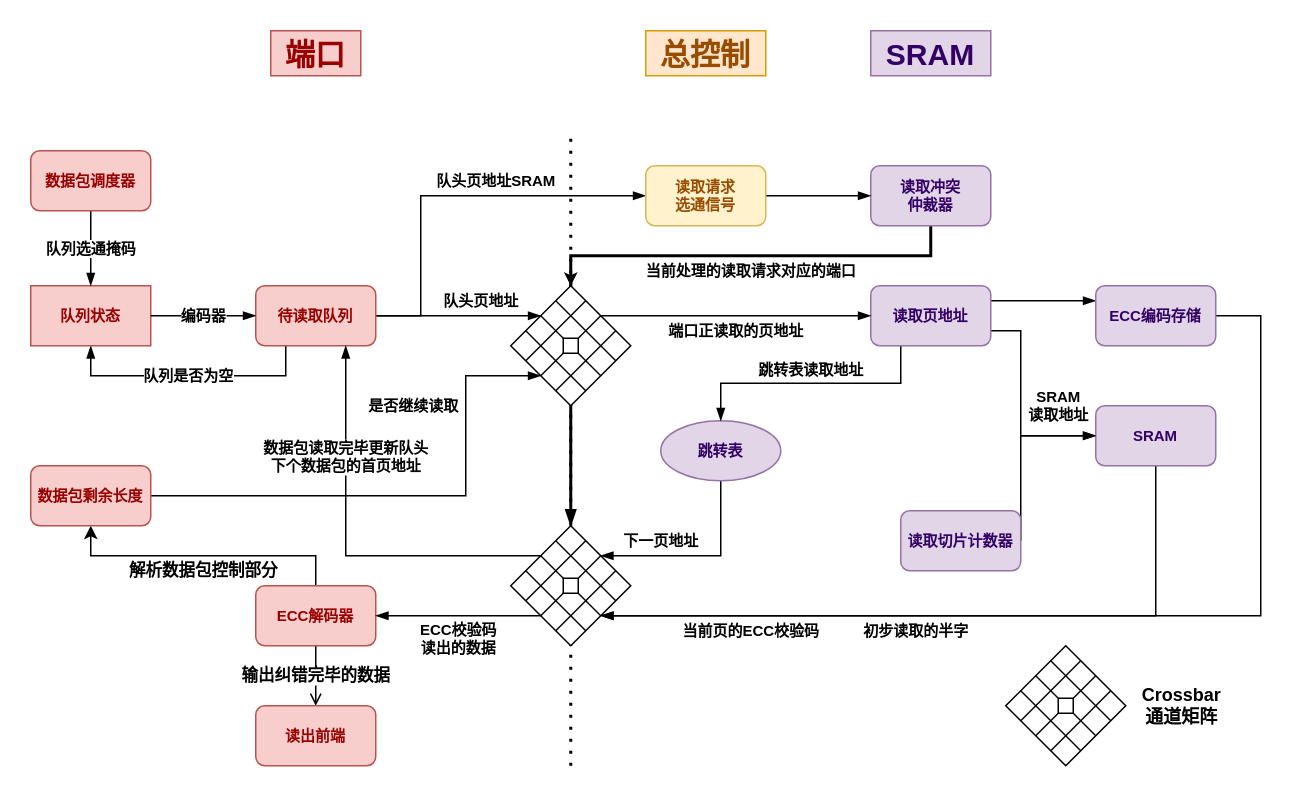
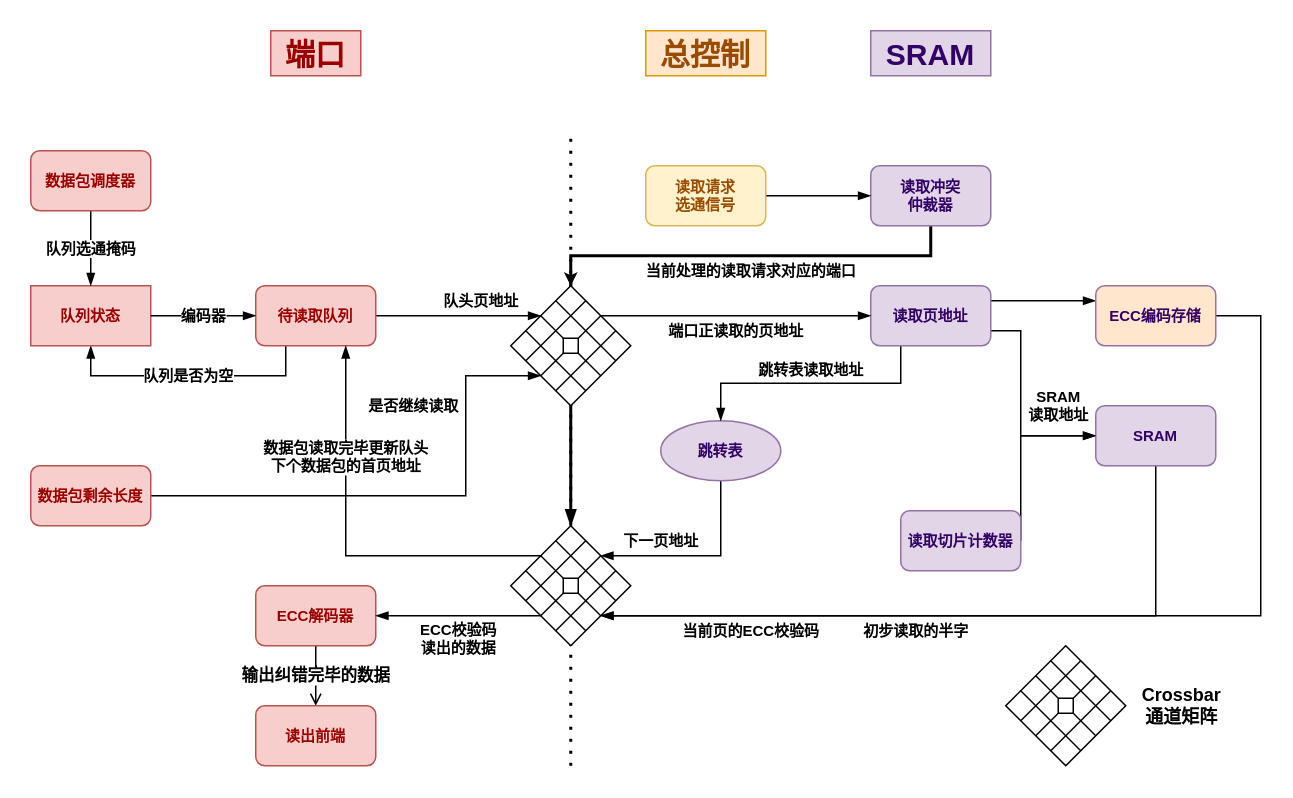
edge "待读取队列" -> "读取请求选通信号": removed, label "队头页地址SRAM"
node "ECC编码存储": fillcolor #e1d5e7 -> #ffe6cc
edge "ECC解码器" -> "数据包剩余长度": removed, label "解析数据包控制部分"
